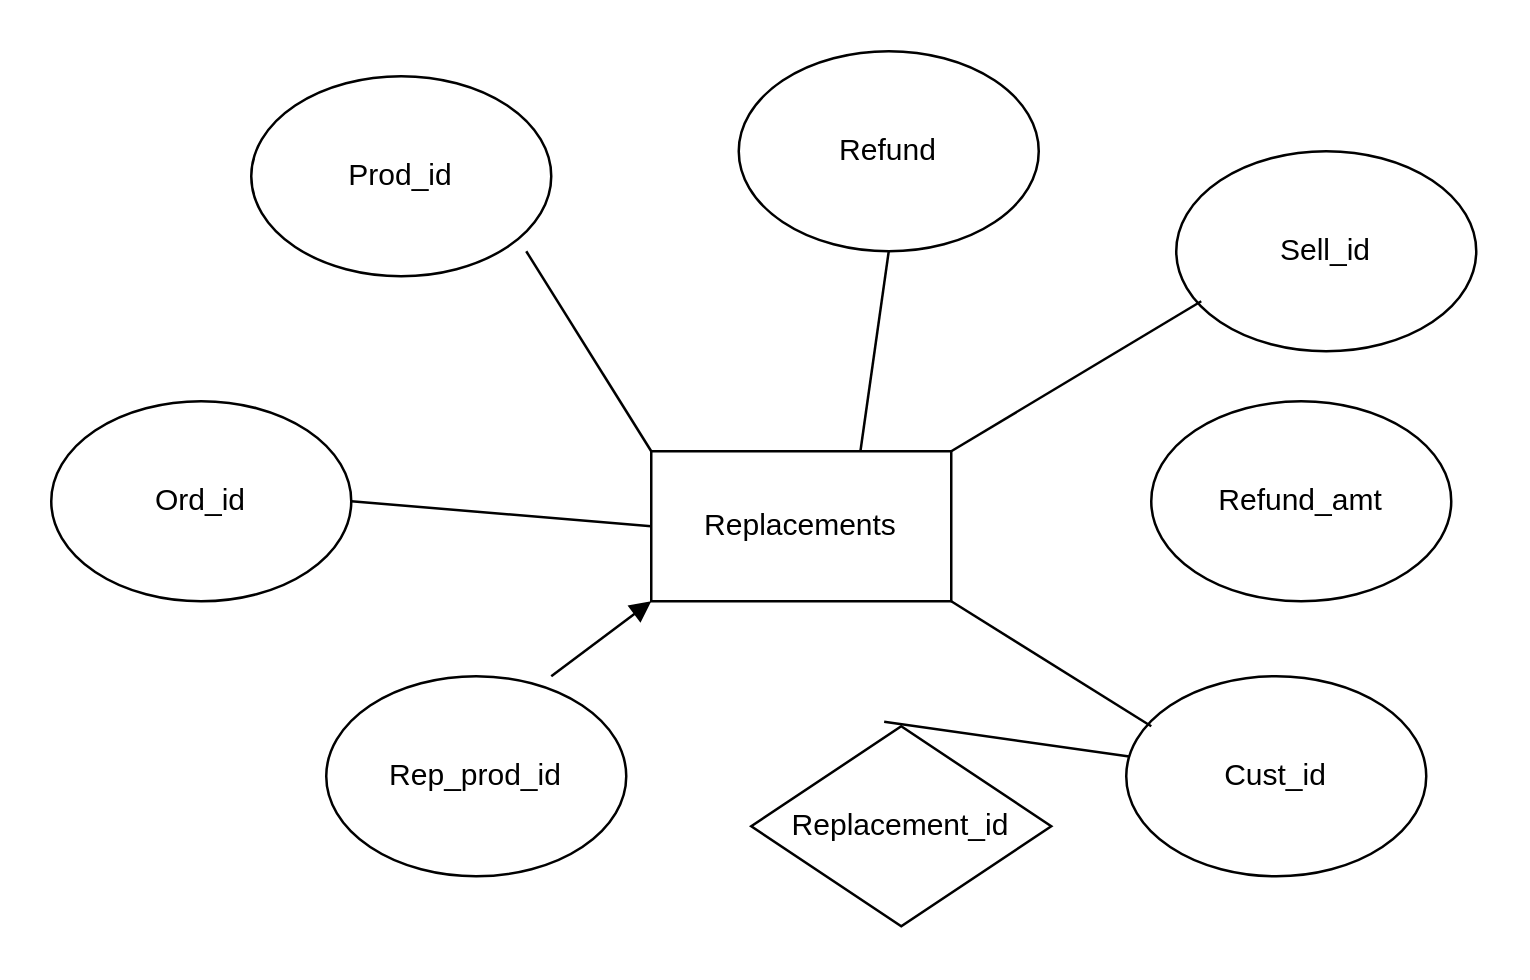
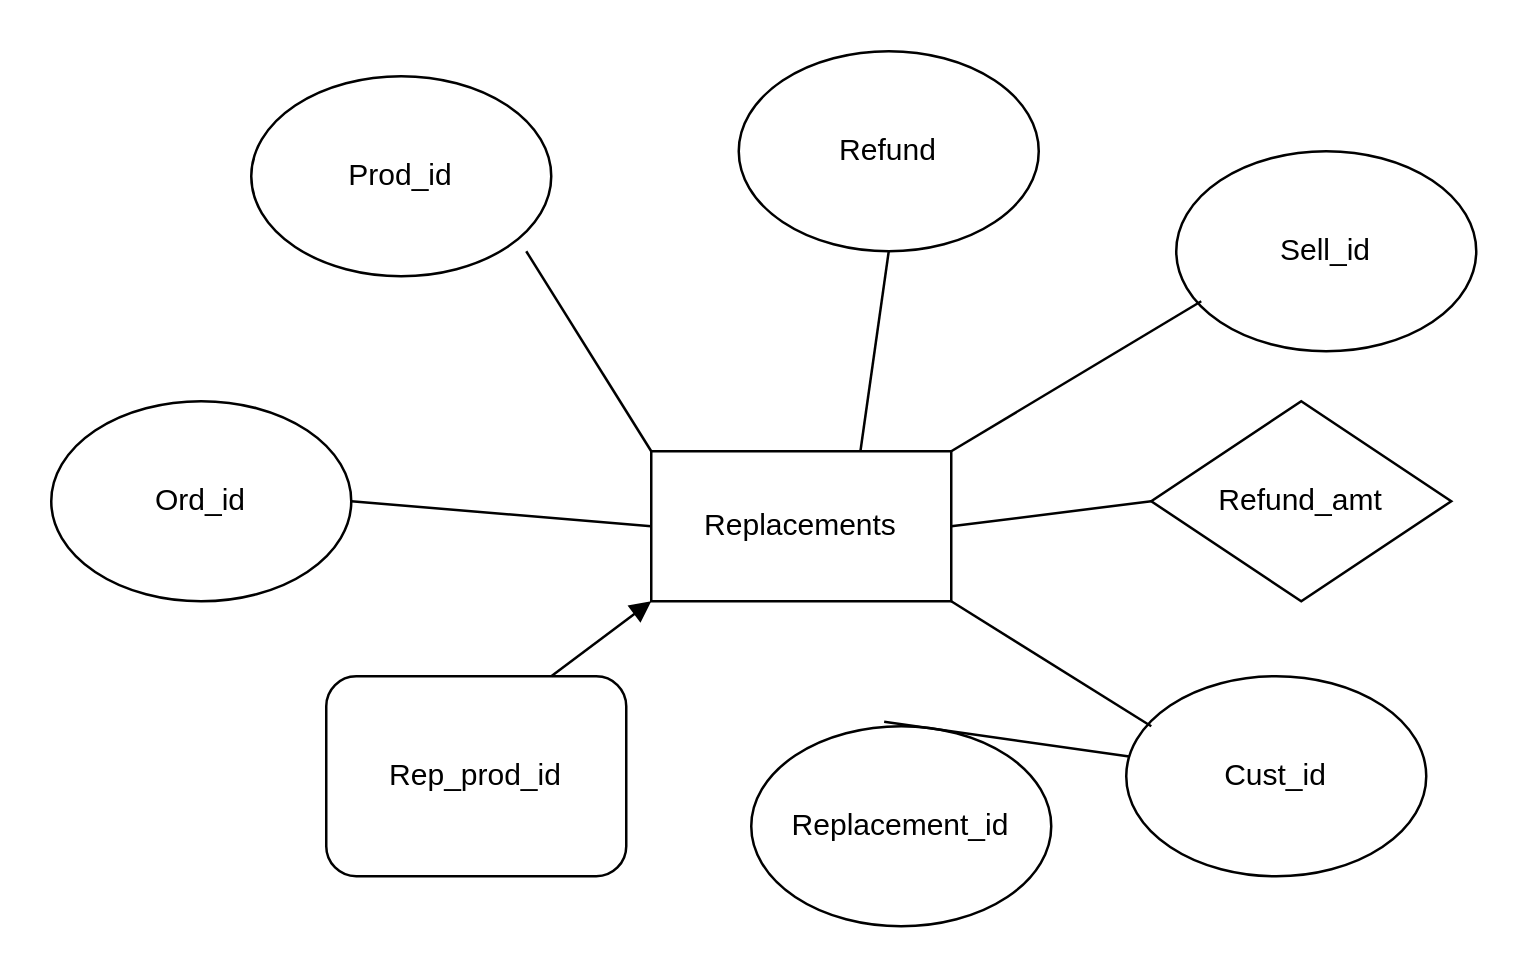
node "Refund_amt": shape ellipse -> diamond
edge "Refund_amt" -- "Replacements": added
node "Rep_prod_id": shape ellipse -> rounded rectangle
node "Replacement_id": shape diamond -> ellipse
